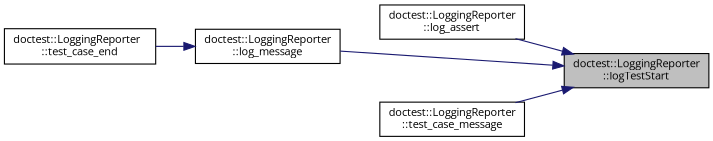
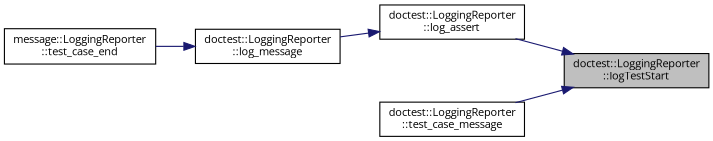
node "doctest::LoggingReporter ::test_case_end": label "doctest::LoggingReporter ::test_case_end" -> "message::LoggingReporter ::test_case_end"
edge "doctest::LoggingReporter ::log_message" -> "doctest::LoggingReporter ::logTestStart": now "doctest::LoggingReporter ::log_message" -> "doctest::LoggingReporter ::log_assert"
